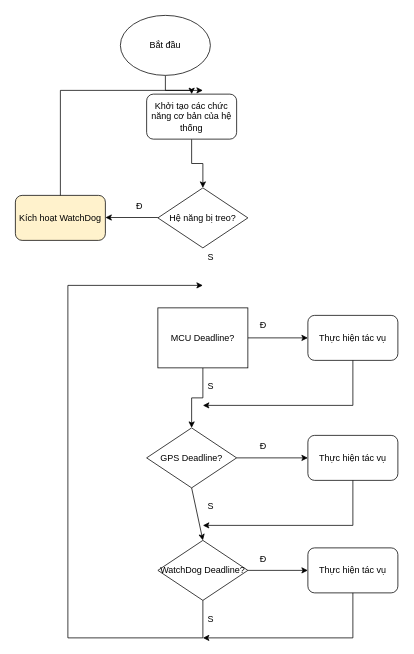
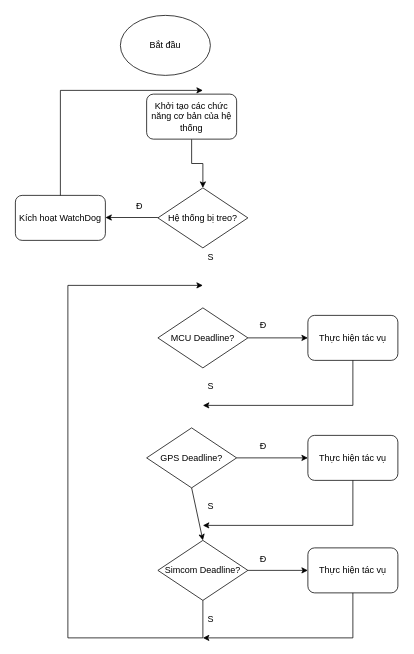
edge "Bắt đầu" -> "Khởi tạo các chức năng cơ bản của hệ thống": removed
node "Kích hoạt WatchDog": fillcolor #fff2cc -> #ffffff
node "Hệ năng bị treo?": label "Hệ năng bị treo?" -> "Hệ thống bị treo?"
node "MCU Deadline?": shape rectangle -> diamond
edge "MCU Deadline?" -> "GPS Deadline?": removed
node "WatchDog Deadline?": label "WatchDog Deadline?" -> "Simcom Deadline?"
